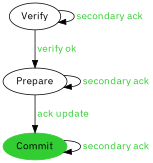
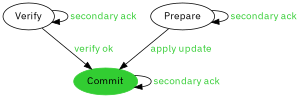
edge "Verify" -> "Prepare": now "Verify" -> "Commit"
edge "Prepare" -> "Commit": label " ack update" -> " apply update"
